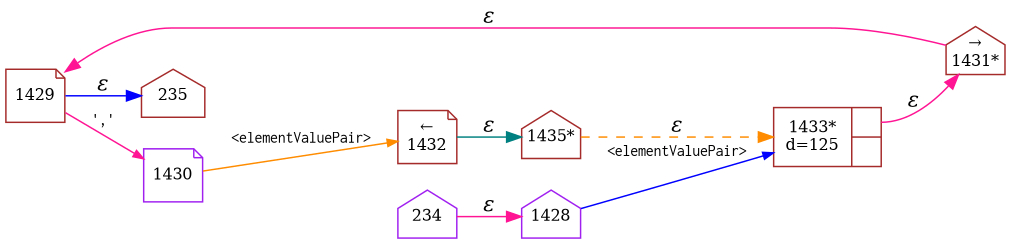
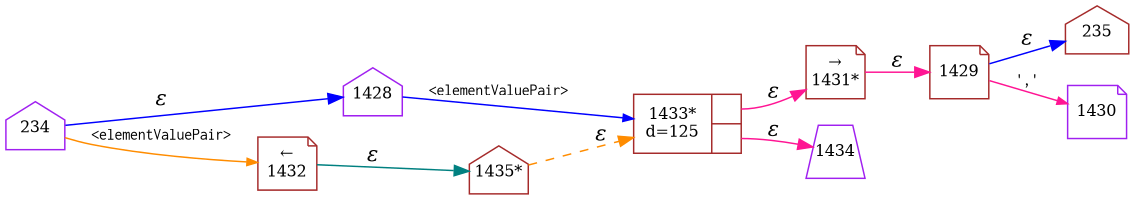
node "→ 1431*": shape house -> note
node "1434": added
edge "1430" -> "← 1432": now "234" -> "← 1432"
edge "234" -> "1428": color deeppink -> blue
